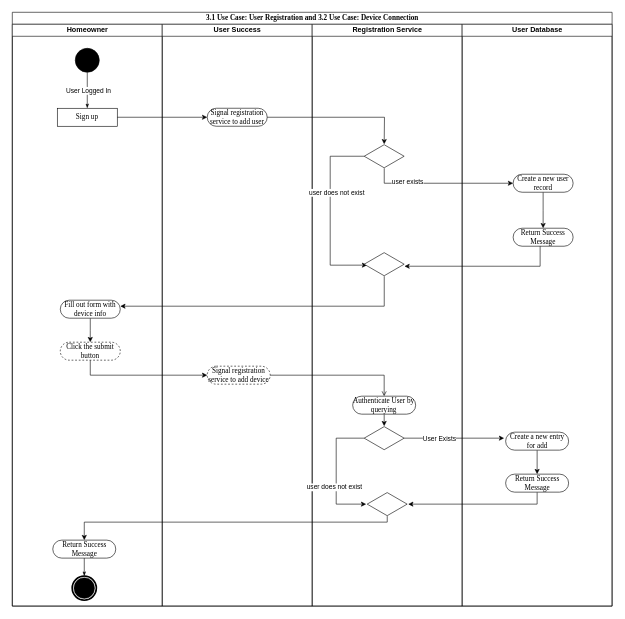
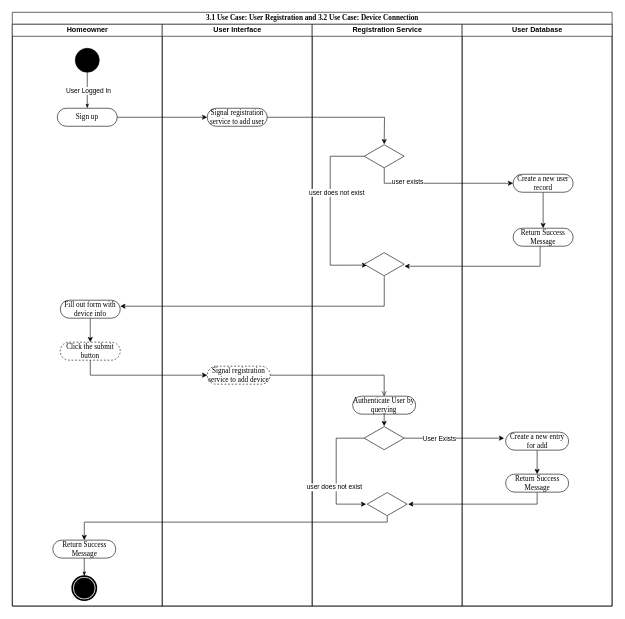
node "User Success": label "User Success" -> "User Interface"
node "Sign up": shape rectangle -> rounded rectangle
